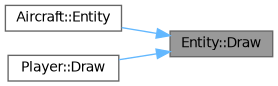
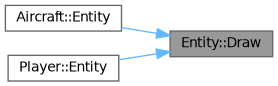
node "Player::Draw": label "Player::Draw" -> "Player::Entity"
